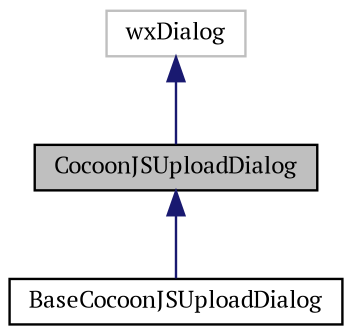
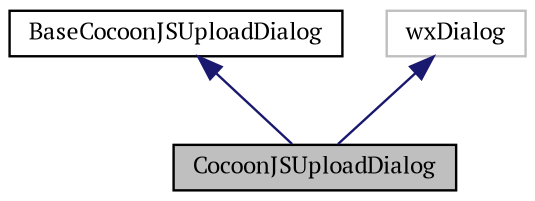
edge "BaseCocoonJSUploadDialog" -> "CocoonJSUploadDialog": reversed
